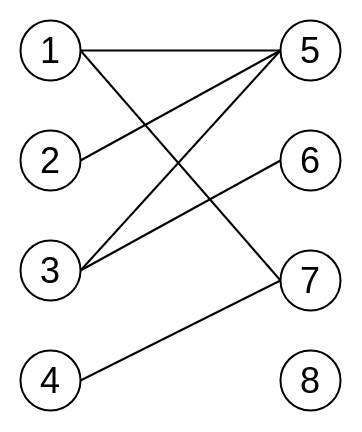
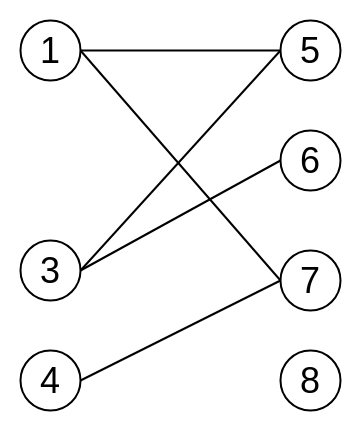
edge "5" -- "2": removed
node "2": removed
